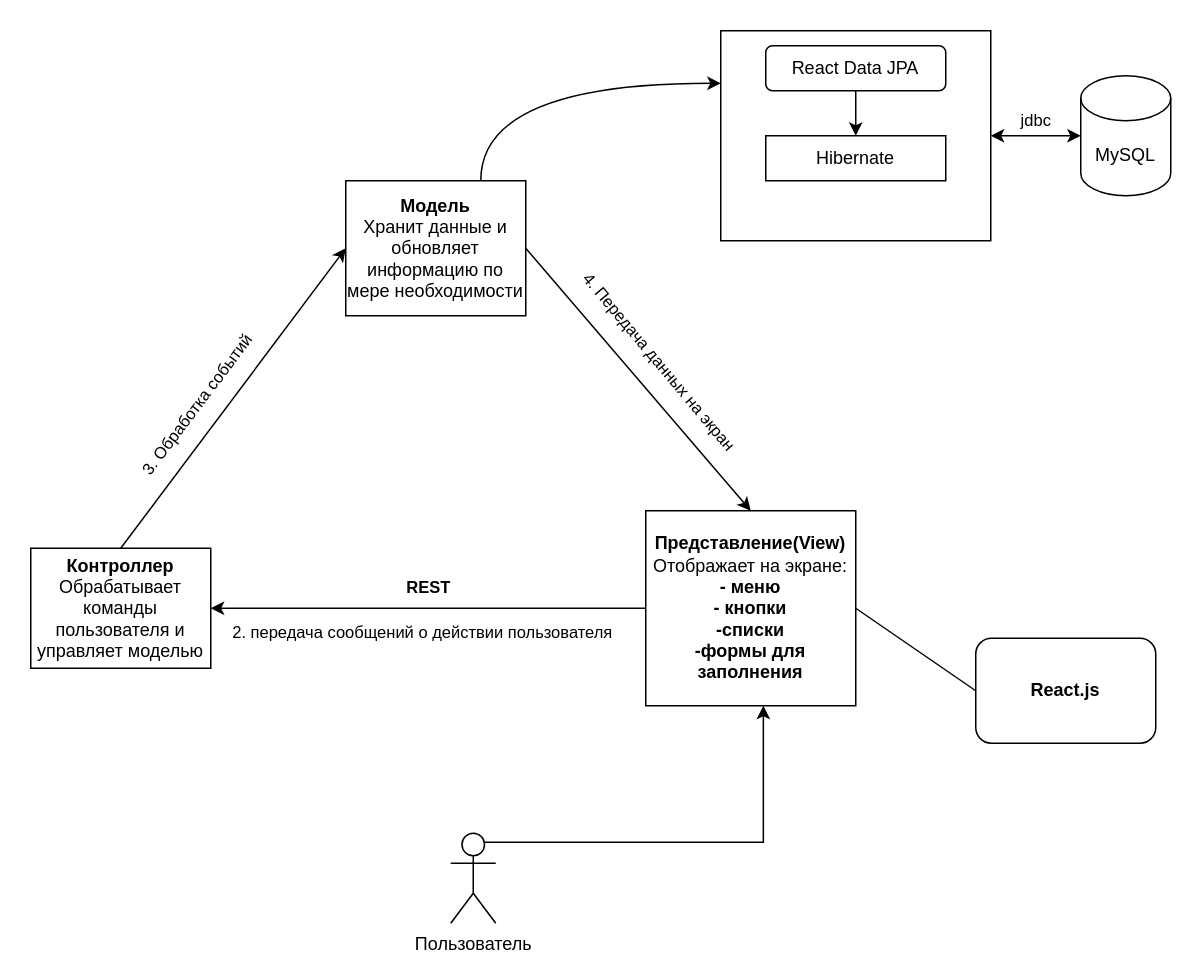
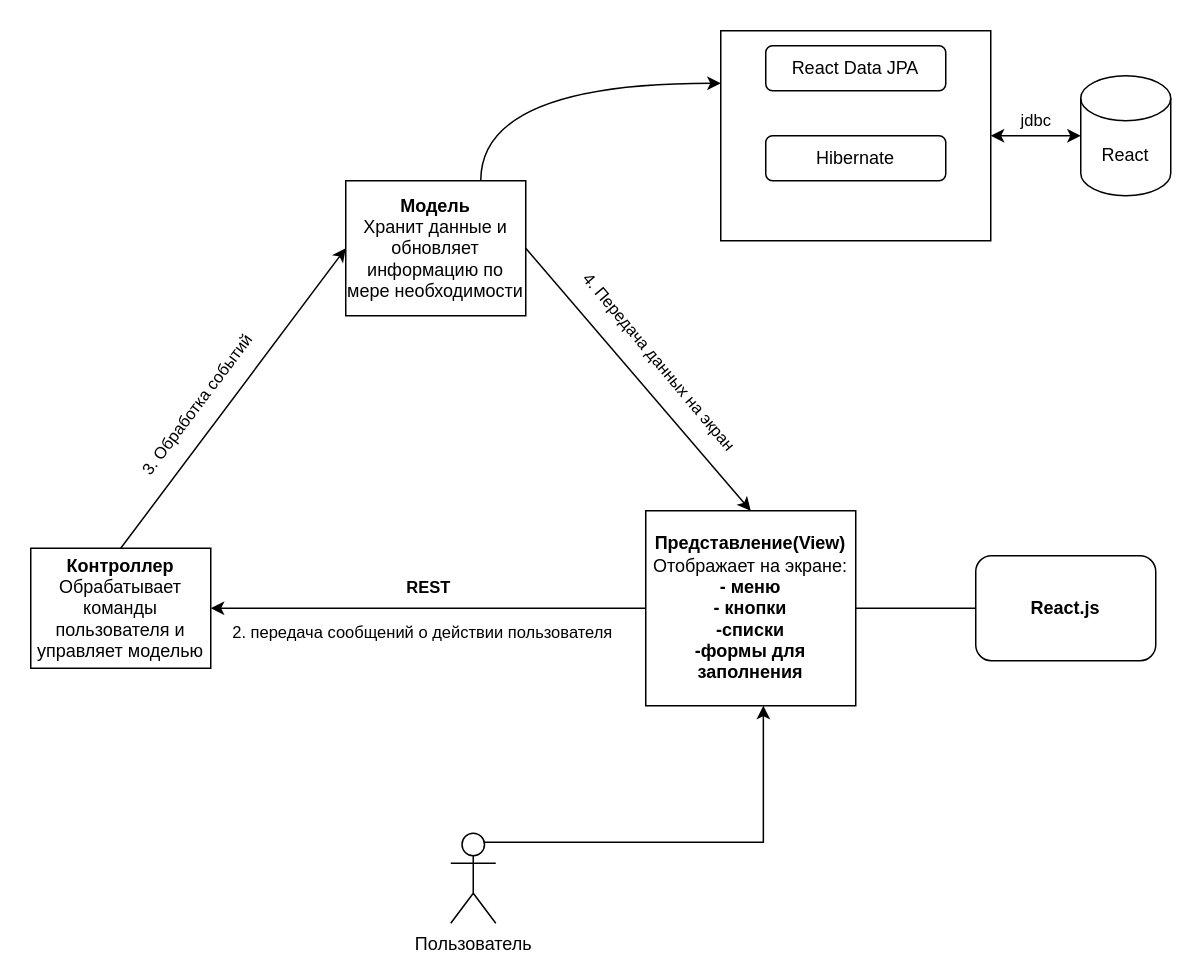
edge "React Data JPA" -> "Hibernate": removed
node "MySQL": label "MySQL" -> "React"
node "Hibernate": shape rectangle -> rounded rectangle
node "React.js": moved (1066, 691) -> (1066, 608)
